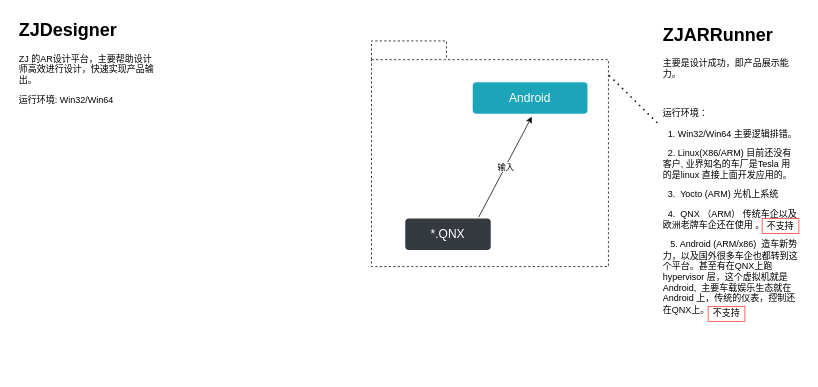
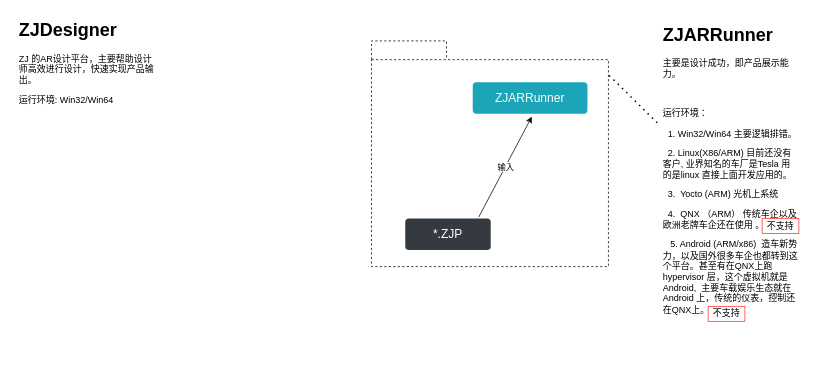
node "Android": label "Android" -> "ZJARRunner"
node "*.QNX": label "*.QNX" -> "*.ZJP"
